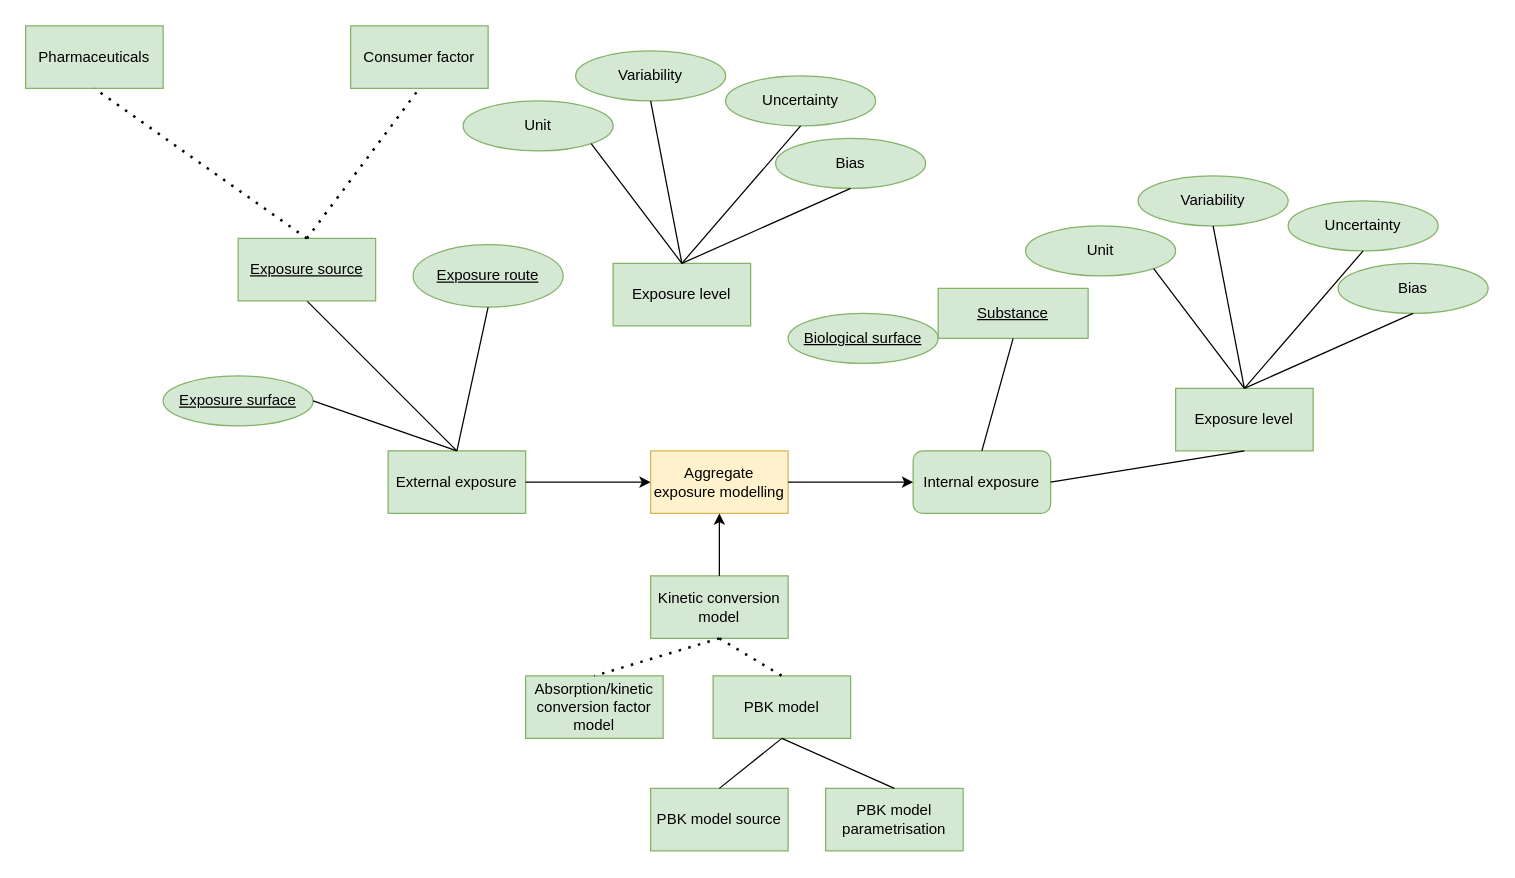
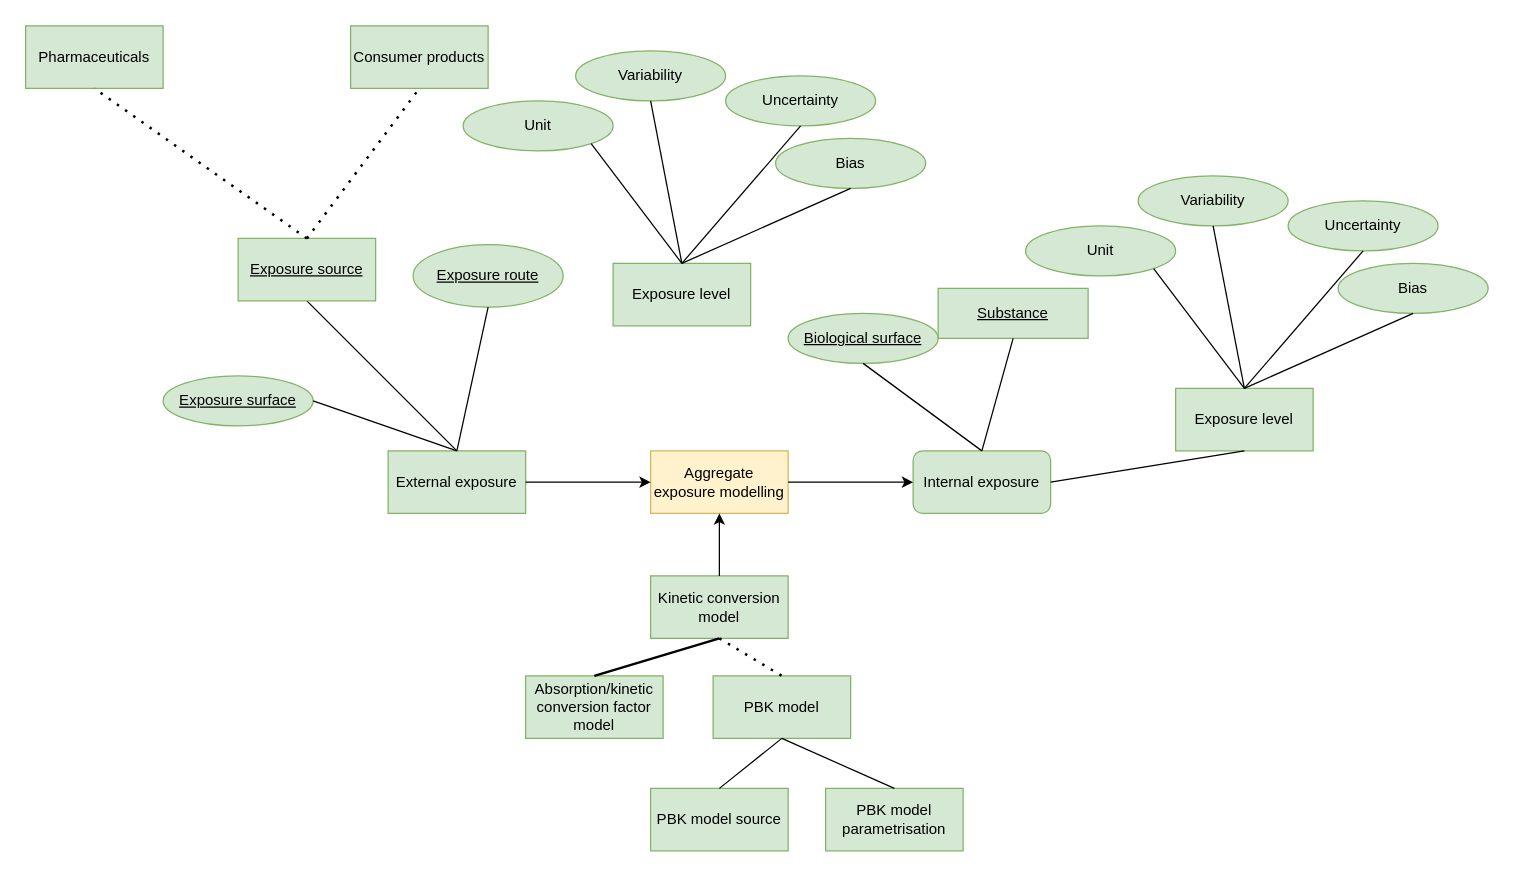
node "Consumer factor": label "Consumer factor" -> "Consumer products"
edge "Biological surface" -- "Internal exposure": added
edge "Kinetic conversion model" -- "Absorption/kinetic conversion factor model": style dashed -> solid
